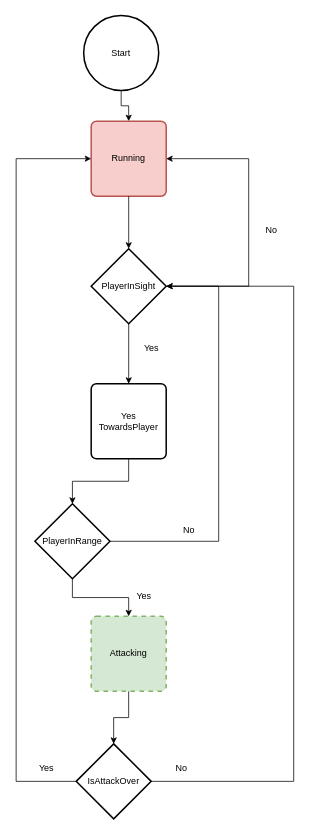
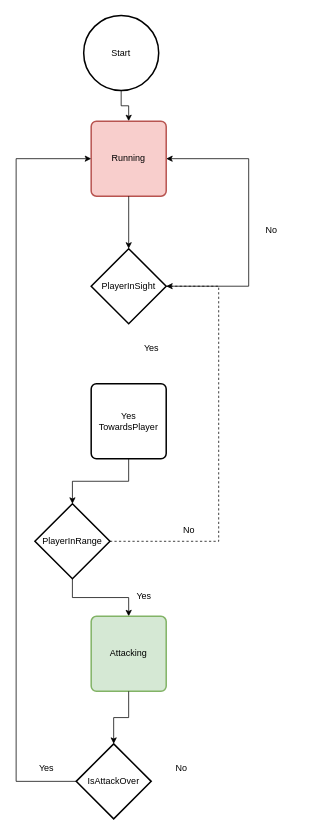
edge "PlayerInSight" -> "Yes TowardsPlayer": removed
edge "PlayerInRange" -> "PlayerInSight": style solid -> dashed
edge "IsAttackOver" -> "PlayerInSight": removed
node "Attacking": style dashed -> solid
